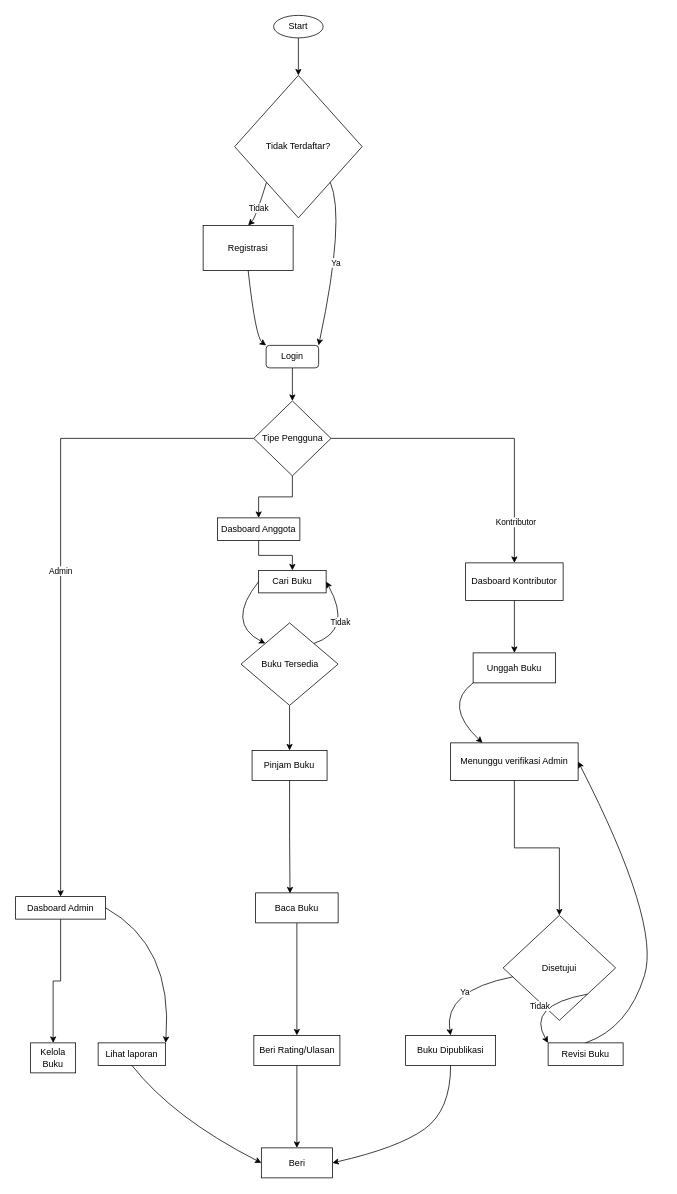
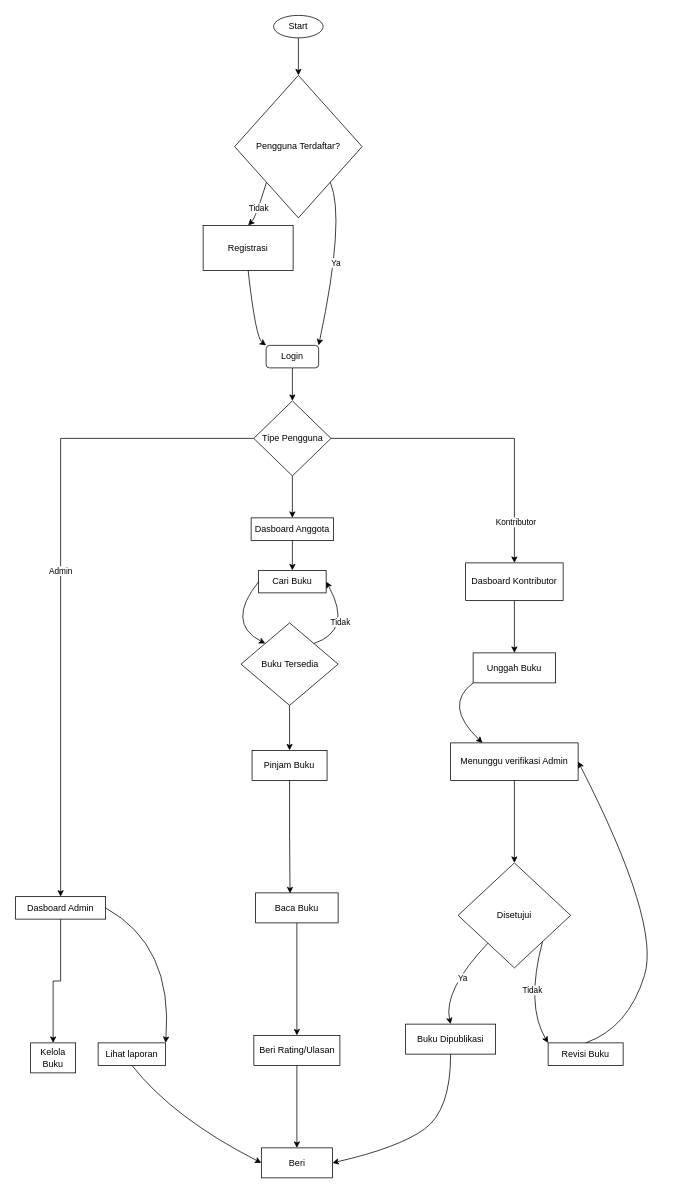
node "Tidak Terdaftar?": label "Tidak Terdaftar?" -> "Pengguna Terdaftar?"
node "Dasboard Anggota": moved (258, 529) -> (292, 529)
node "Disetujui": moved (559, 968) -> (514, 915)
node "Buku Dipublikasi": moved (450, 1050) -> (450, 1039)
